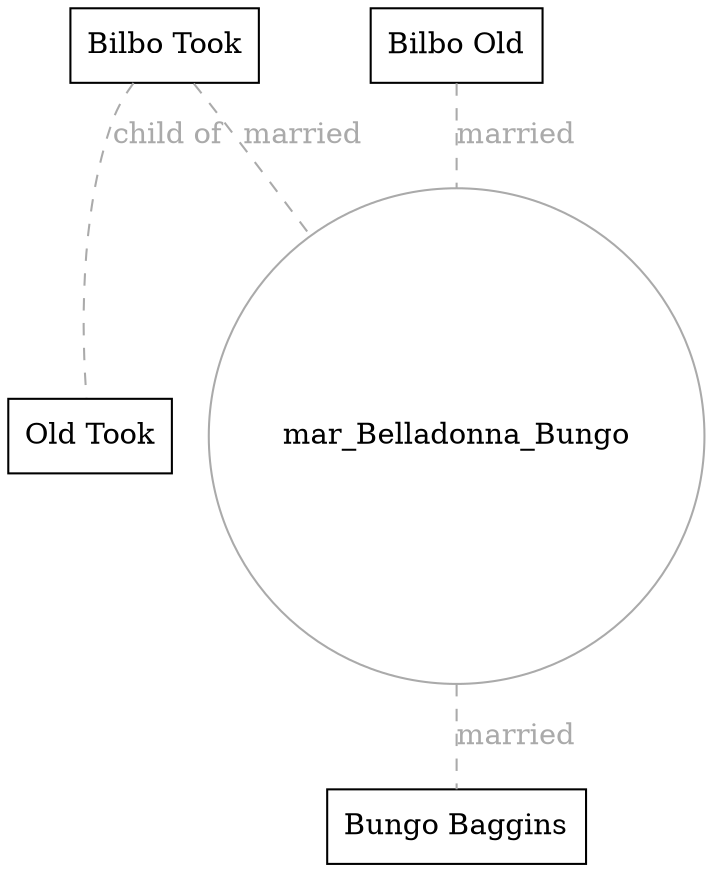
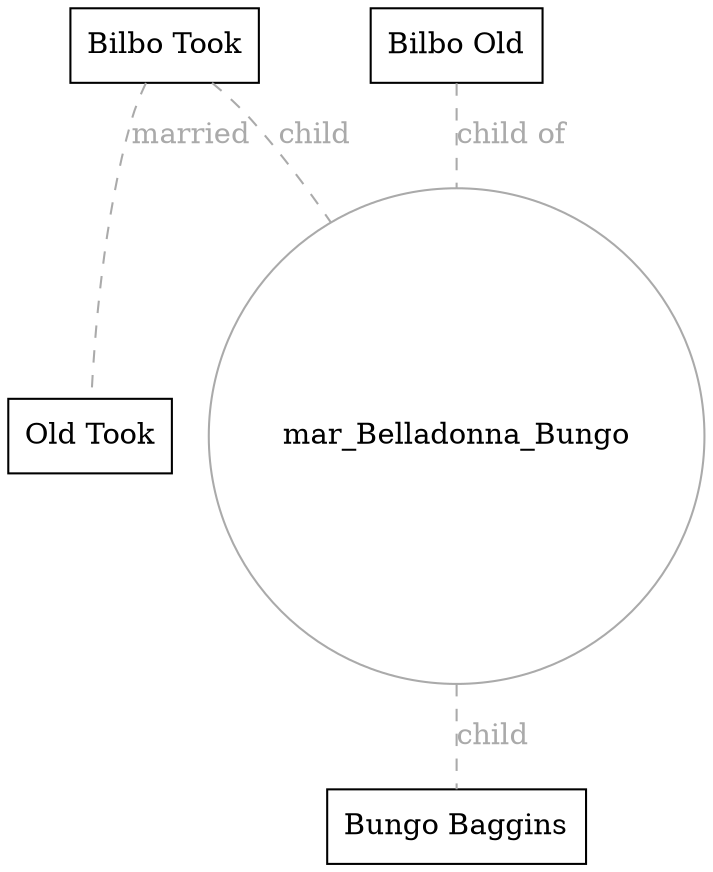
edge "Bilbo Took" -- "Old Took": label "child of" -> "married"
edge "Bilbo Took" -- "mar_Belladonna_Bungo": label "married" -> "child"
edge "Bilbo Old" -- "mar_Belladonna_Bungo": label "married" -> "child of"
edge "mar_Belladonna_Bungo" -- "Bungo Baggins": label "married" -> "child"
